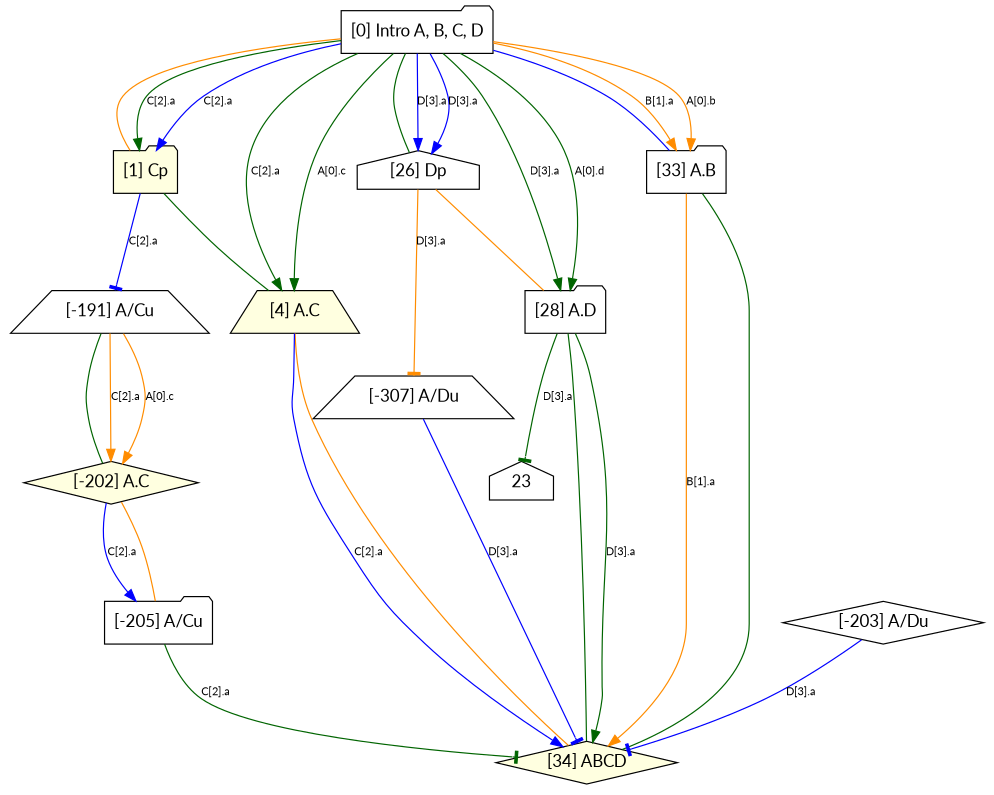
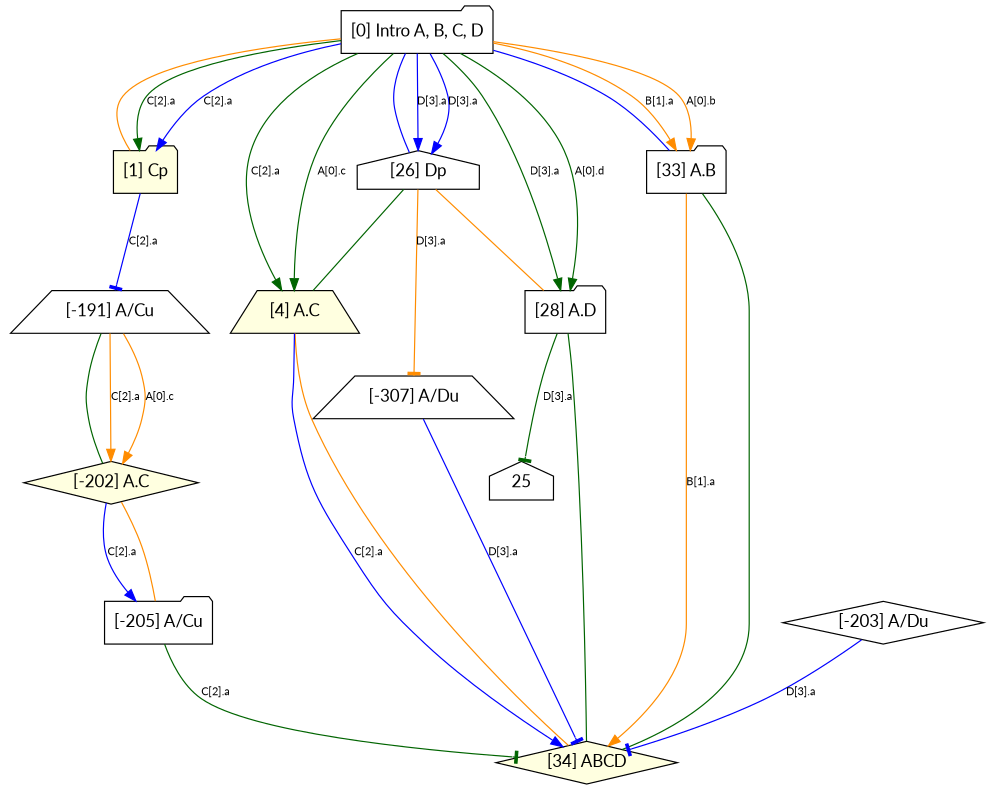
edge "[0] Intro A, B, C, D" -- "[26] Dp": color darkgreen -> blue
edge "[1] Cp" -- "[4] A.C": now "[26] Dp" -- "[4] A.C"
node "23": label "23" -> "25"
edge "[28] A.D" -> "[34] ABCD": removed, label "D[3].a"
